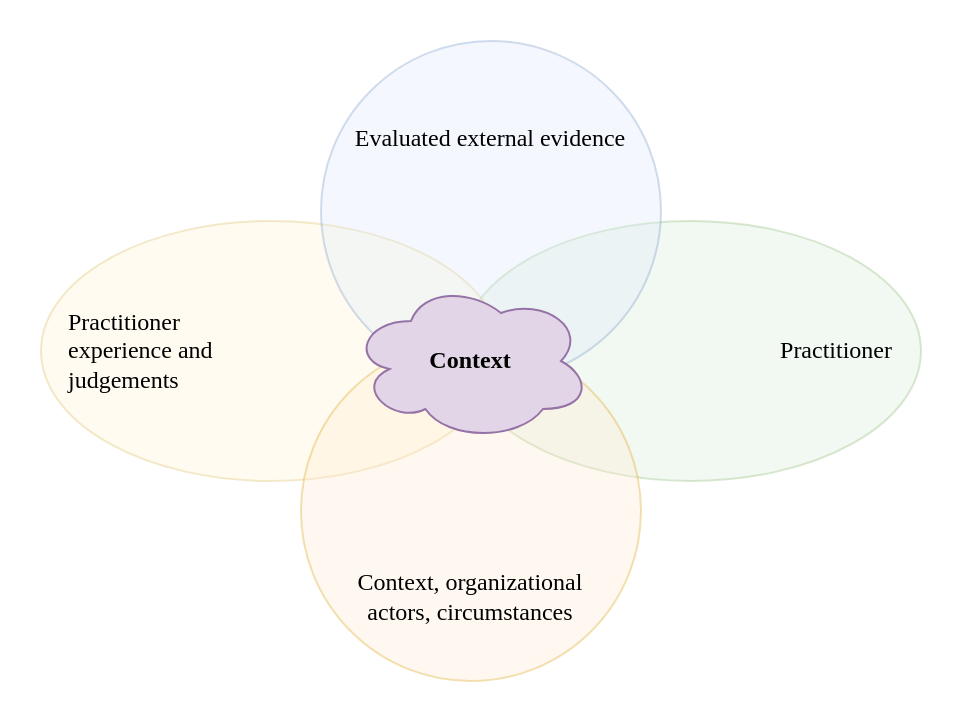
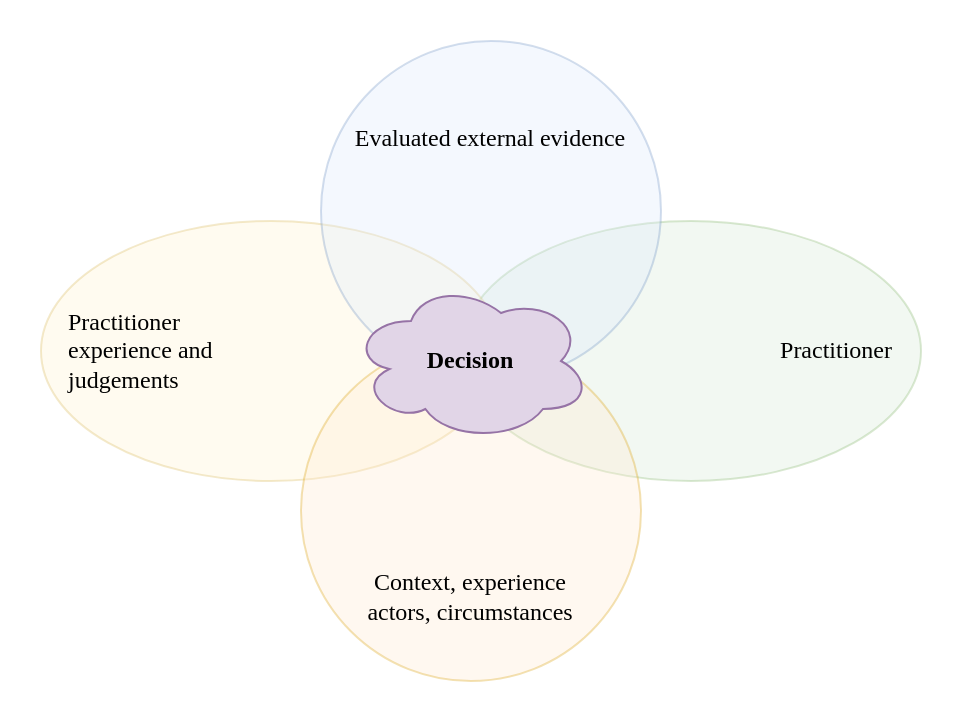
node "Context": label "Context" -> "Decision"
node "Context, organizational actors, circumstances": label "Context, organizational actors, circumstances" -> "Context, experience actors, circumstances"
